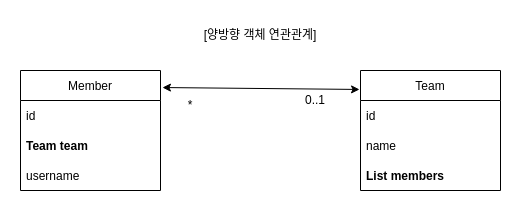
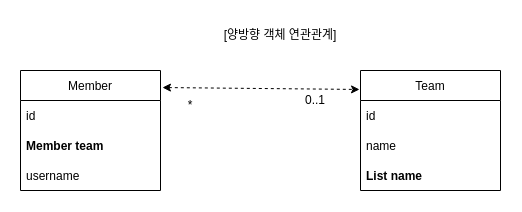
node "[양방향 객체 연관관계]": moved (261, 36) -> (281, 36)
edge "Member" -- "Team": style solid -> dashed
node "Team team": label "Team team" -> "Member team"
node "List members": label "List members" -> "List name"
